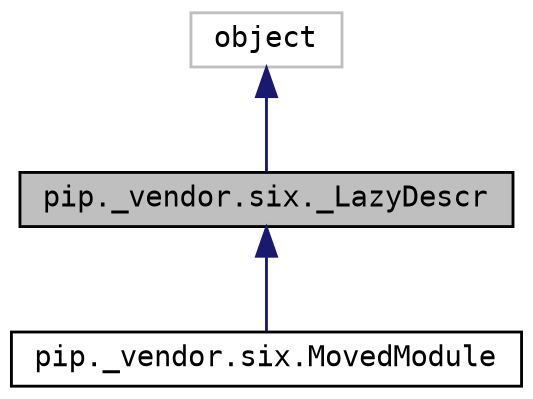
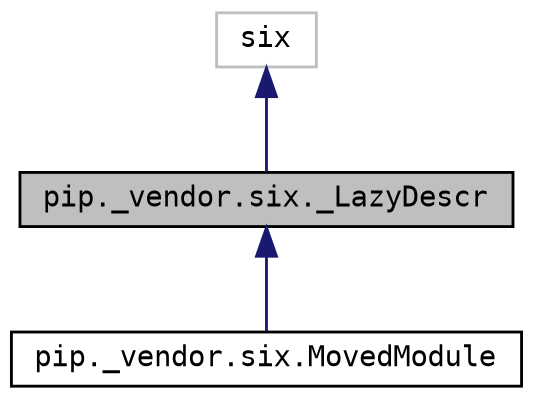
node "object": label "object" -> "six"
